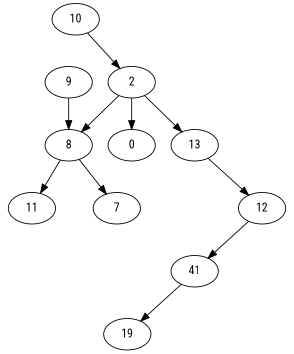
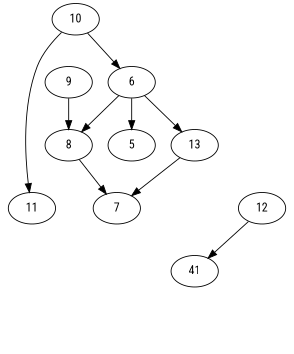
node "2": label "2" -> "6"
node "0": label "0" -> "5"
edge "8" -> "11": now "10" -> "11"
edge "13" -> "12": now "13" -> "7"
node "19": removed
